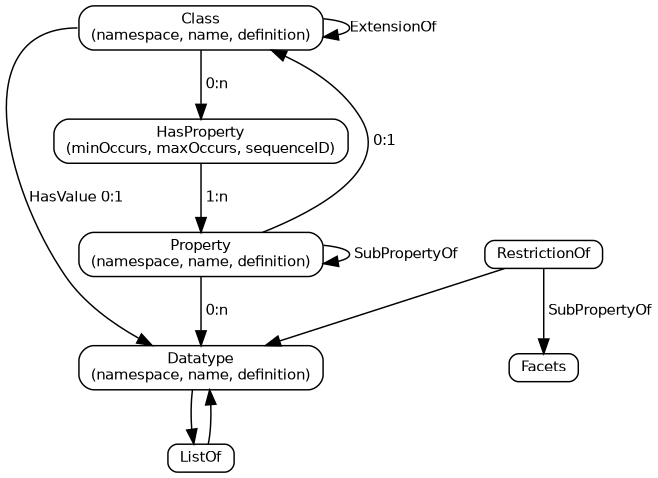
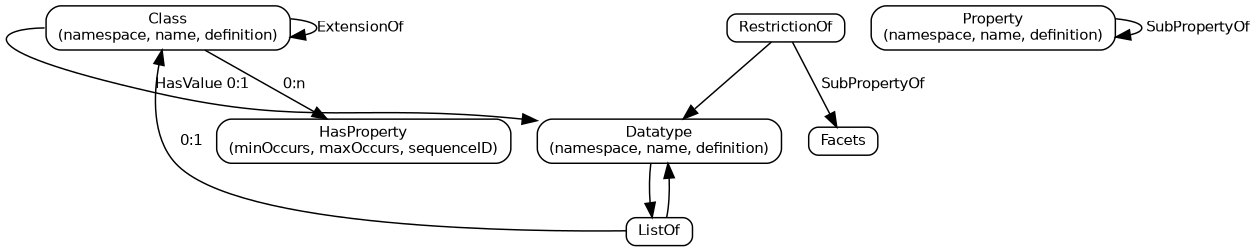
edge "Property (namespace, name, definition)" -> "Class (namespace, name, definition)": now "ListOf" -> "Class (namespace, name, definition)"
edge "HasProperty (minOccurs, maxOccurs, sequenceID)" -> "Property (namespace, name, definition)": removed, label "1:n"
edge "Property (namespace, name, definition)" -> "Datatype (namespace, name, definition)": removed, label "0:n"
